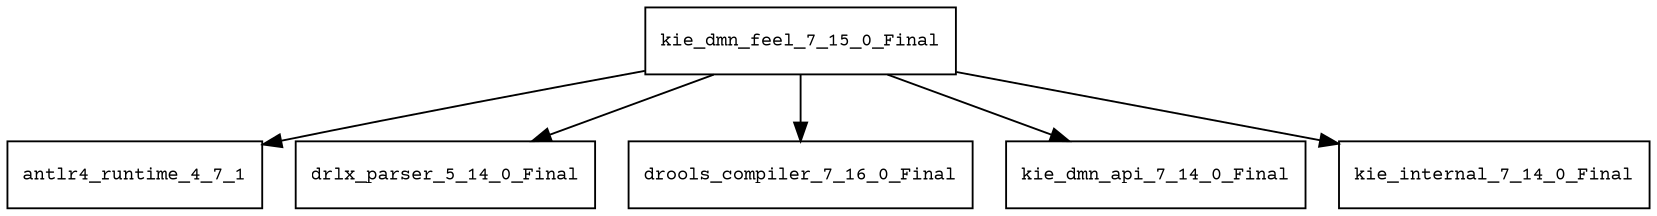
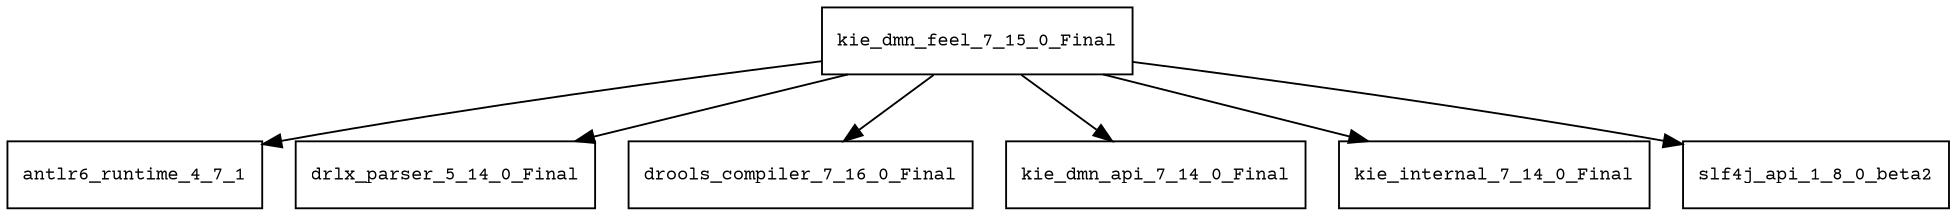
node "antlr4_runtime_4_7_1": label "antlr4_runtime_4_7_1" -> "antlr6_runtime_4_7_1"
node "slf4j_api_1_8_0_beta2": added
